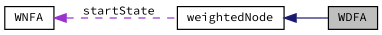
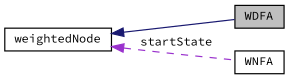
edge "weightedNode" -> "WNFA": reversed
